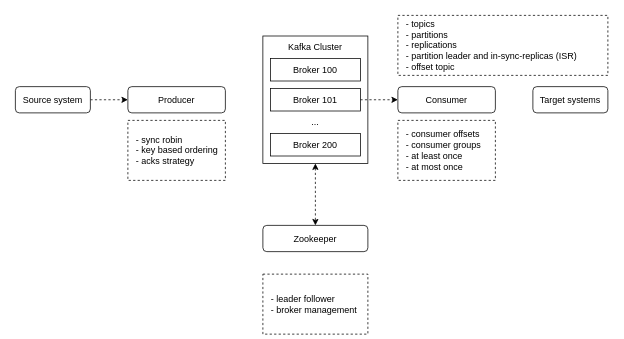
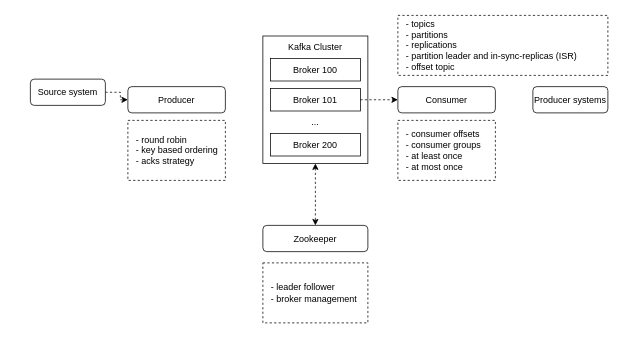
node "Source system": moved (53, 100) -> (68, 92)
node "Target systems": label "Target systems" -> "Producer systems"
node "- sync robin - key based ordering - acks strategy": label "- sync robin - key based ordering - acks strategy" -> "- round robin - key based ordering - acks strategy"
node "- leader follower - broker management": moved (315, 304) -> (315, 293)
